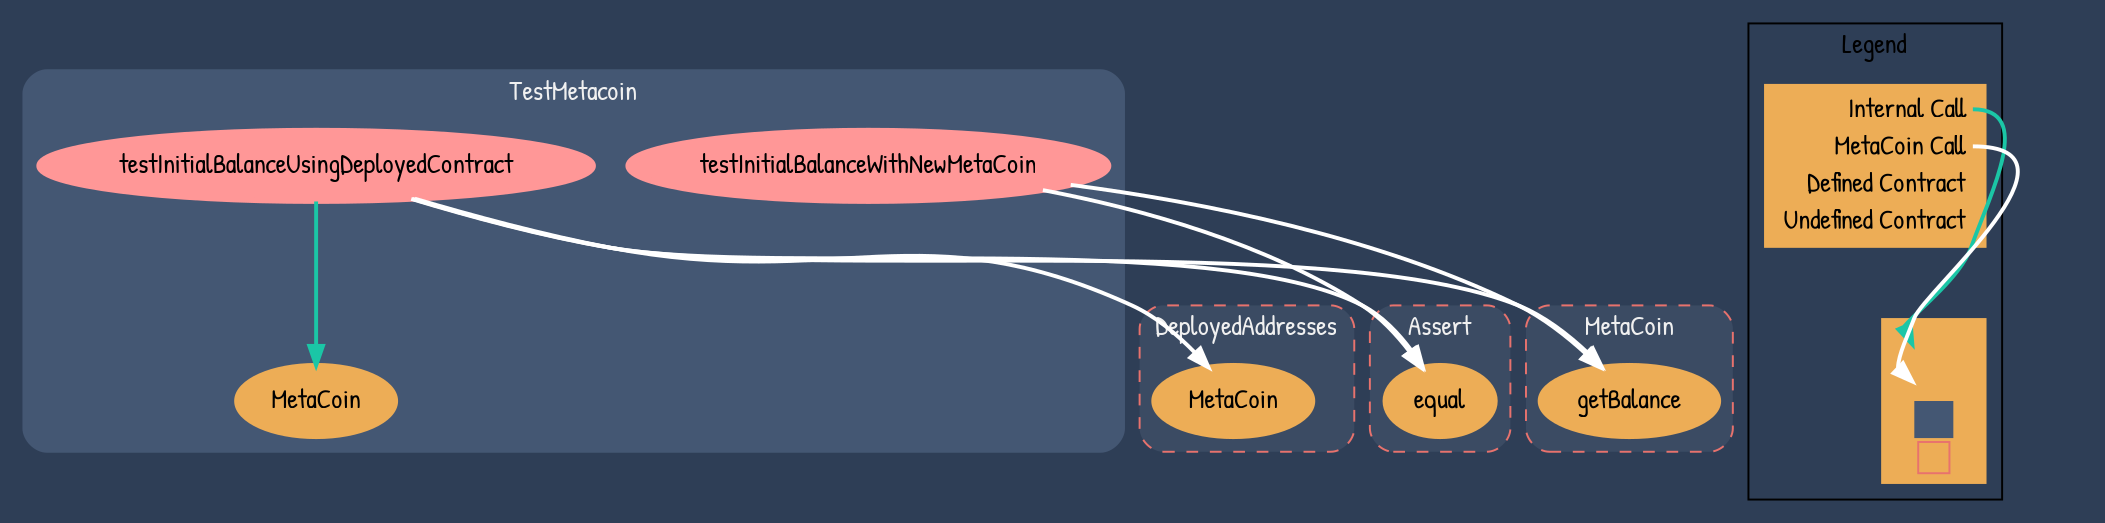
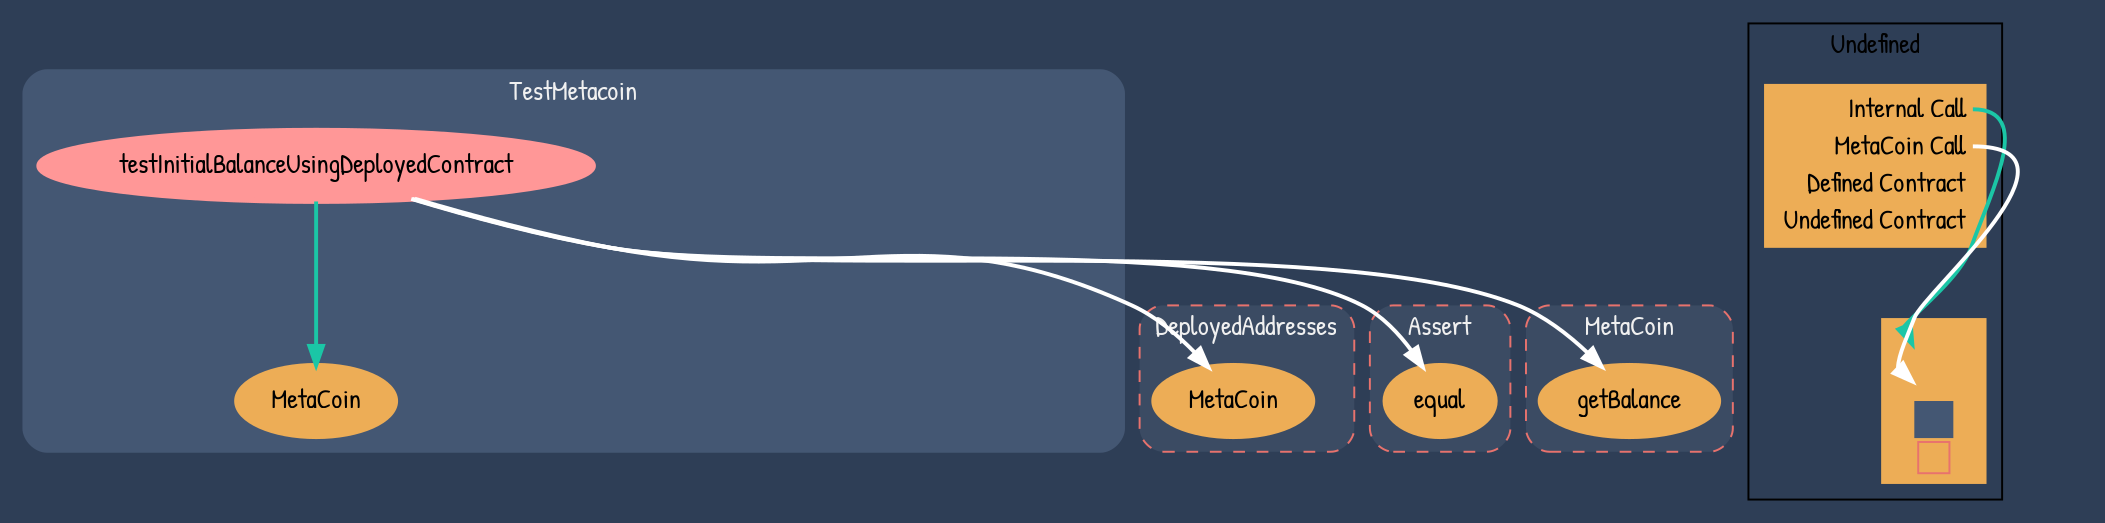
cluster "Legend": label "Legend" -> "Undefined"
node "testInitialBalanceWithNewMetaCoin": removed
